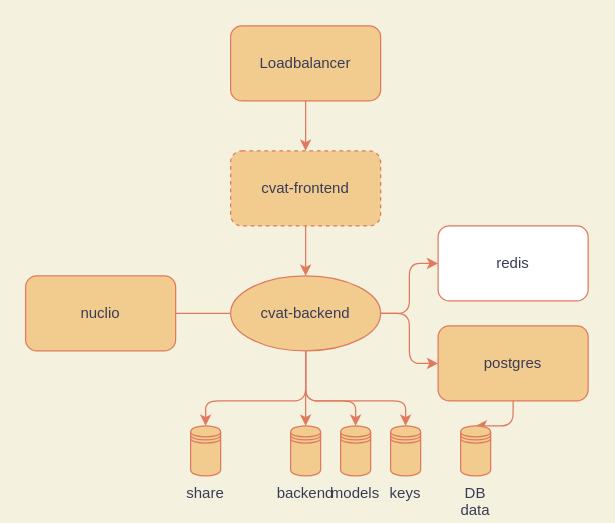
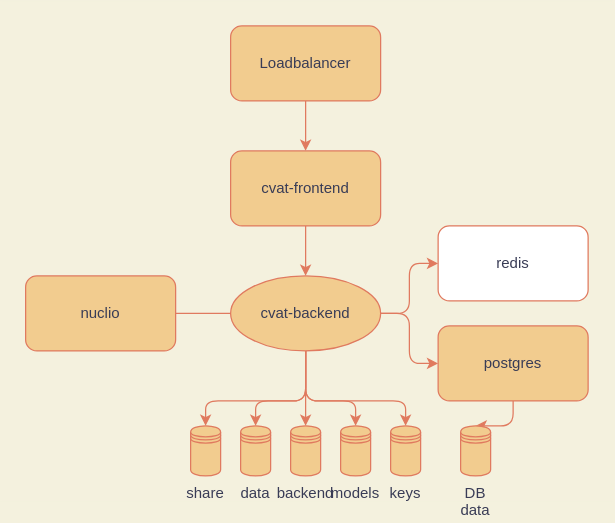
node "cvat-frontend": style dashed -> solid
edge "cvat-backend" -> "data": added
node "data": added
